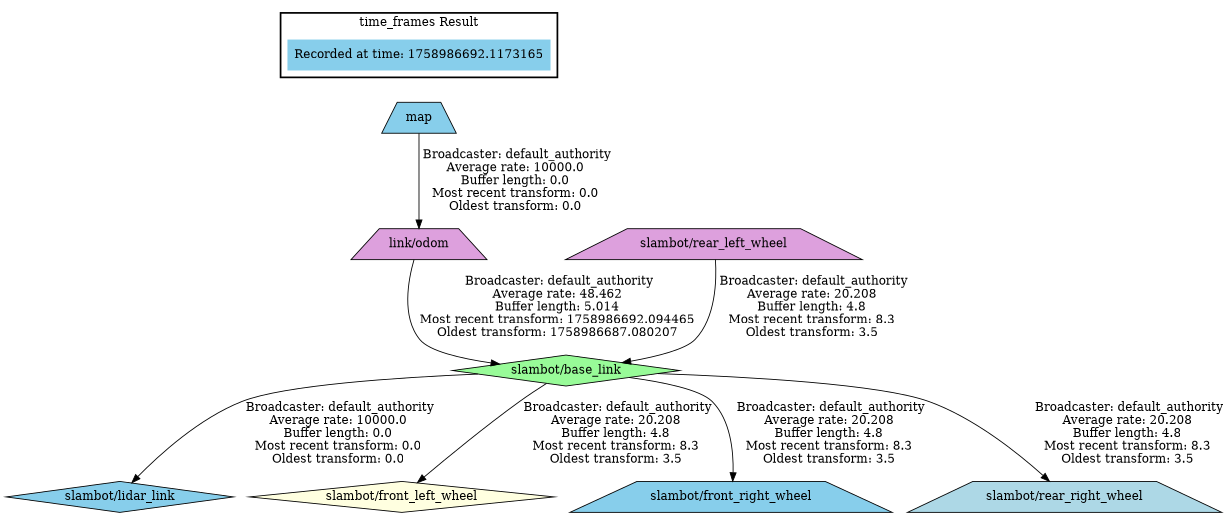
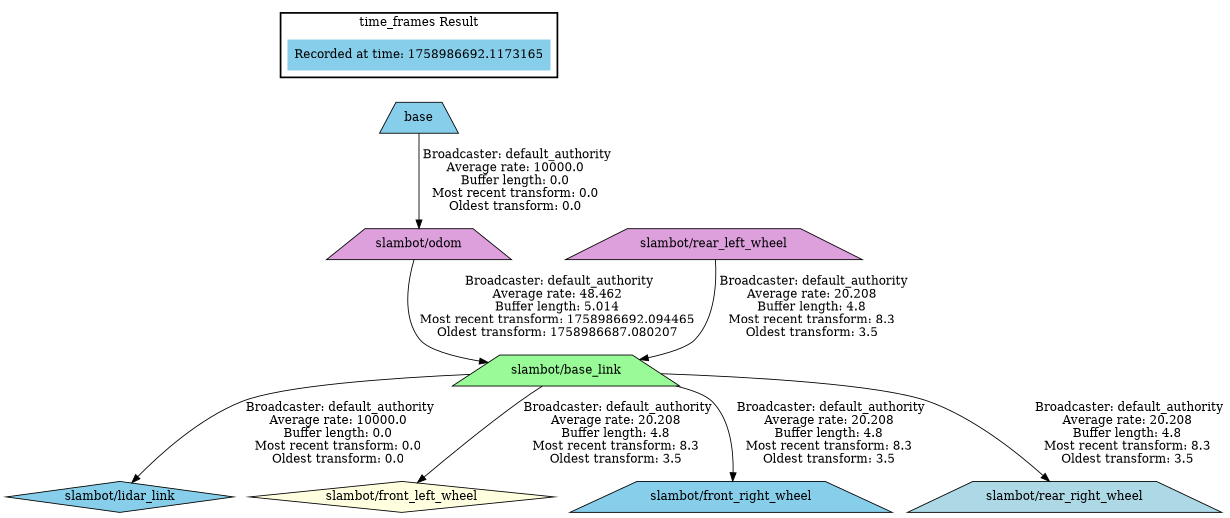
node "map": label "map" -> "base"
node "link/odom": label "link/odom" -> "slambot/odom"
node "slambot/base_link": shape diamond -> trapezium
